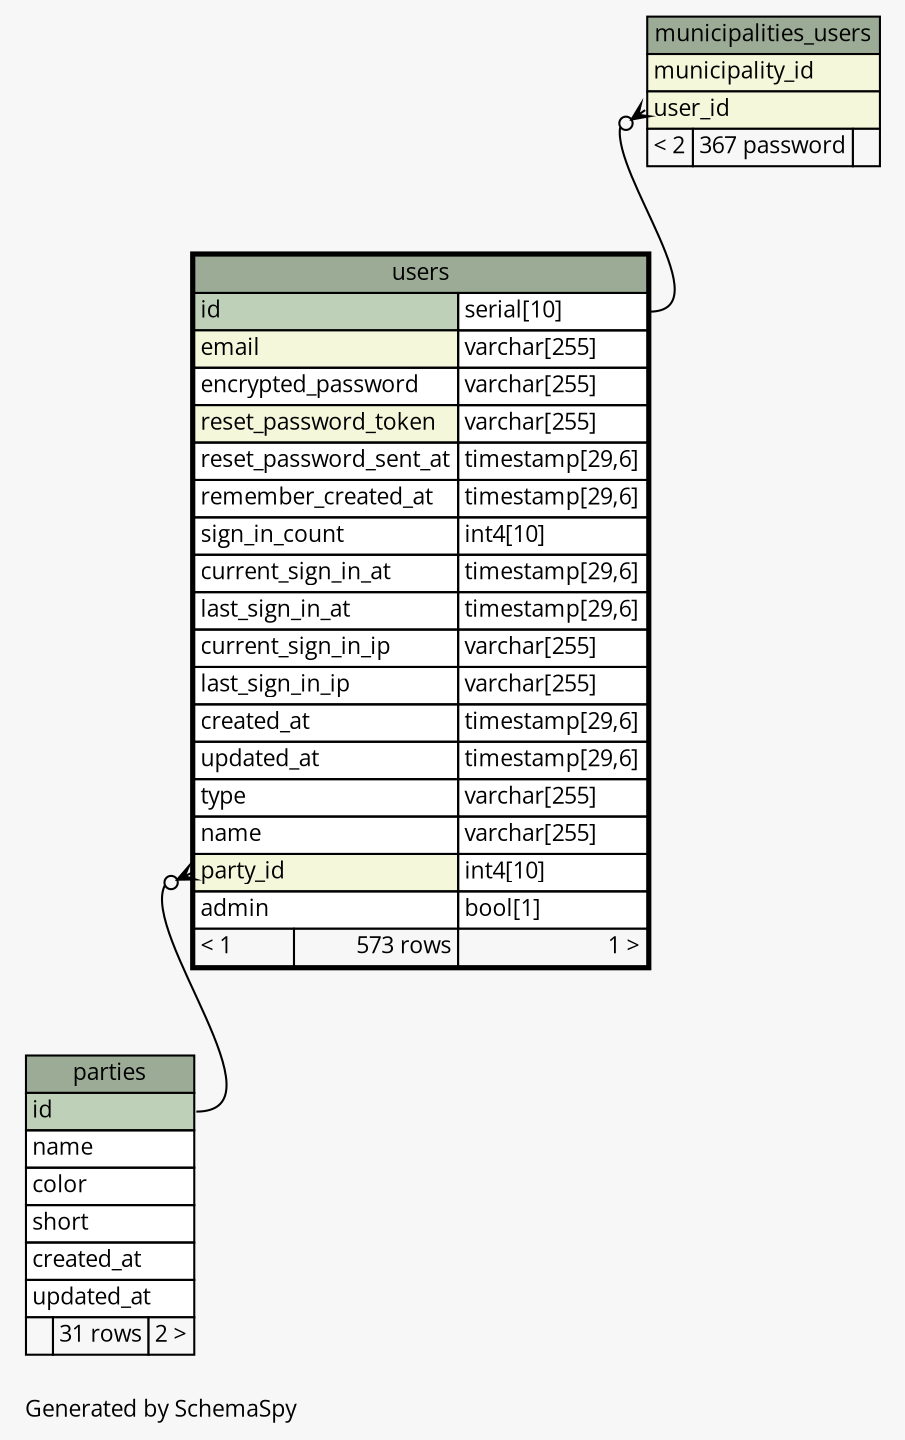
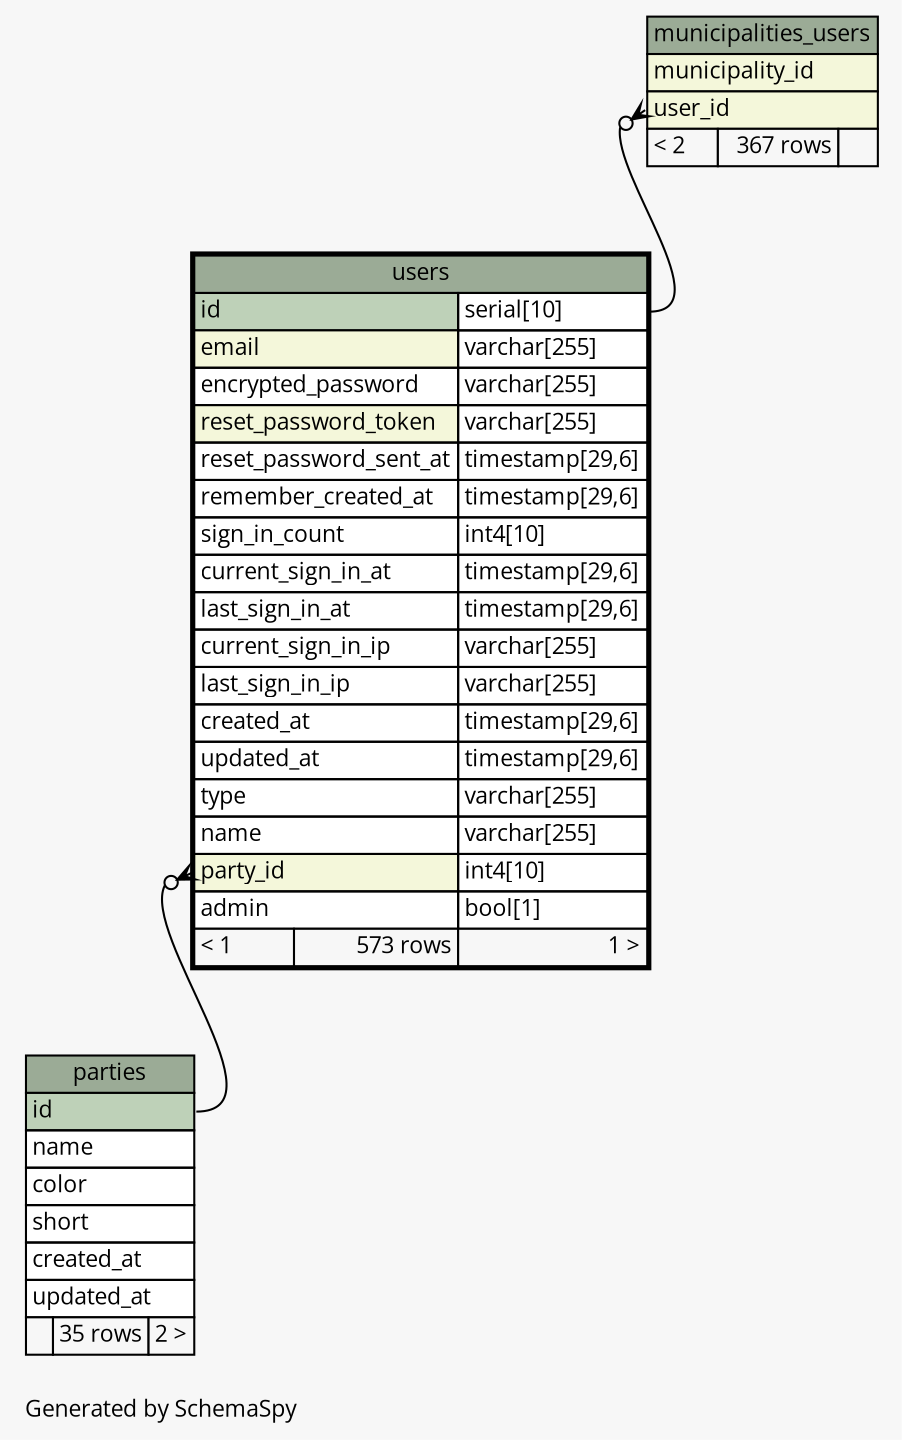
node "municipalities_users": text "367 password" -> "367 rows"
node "parties": text "31 rows" -> "35 rows"
